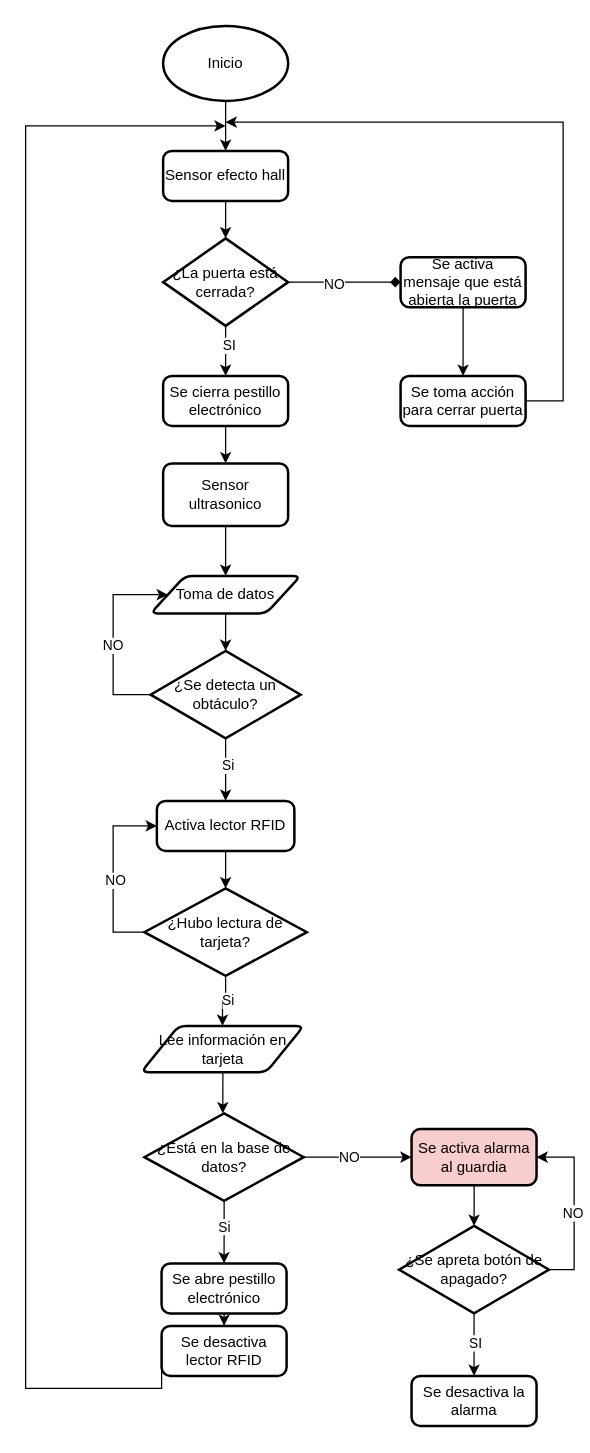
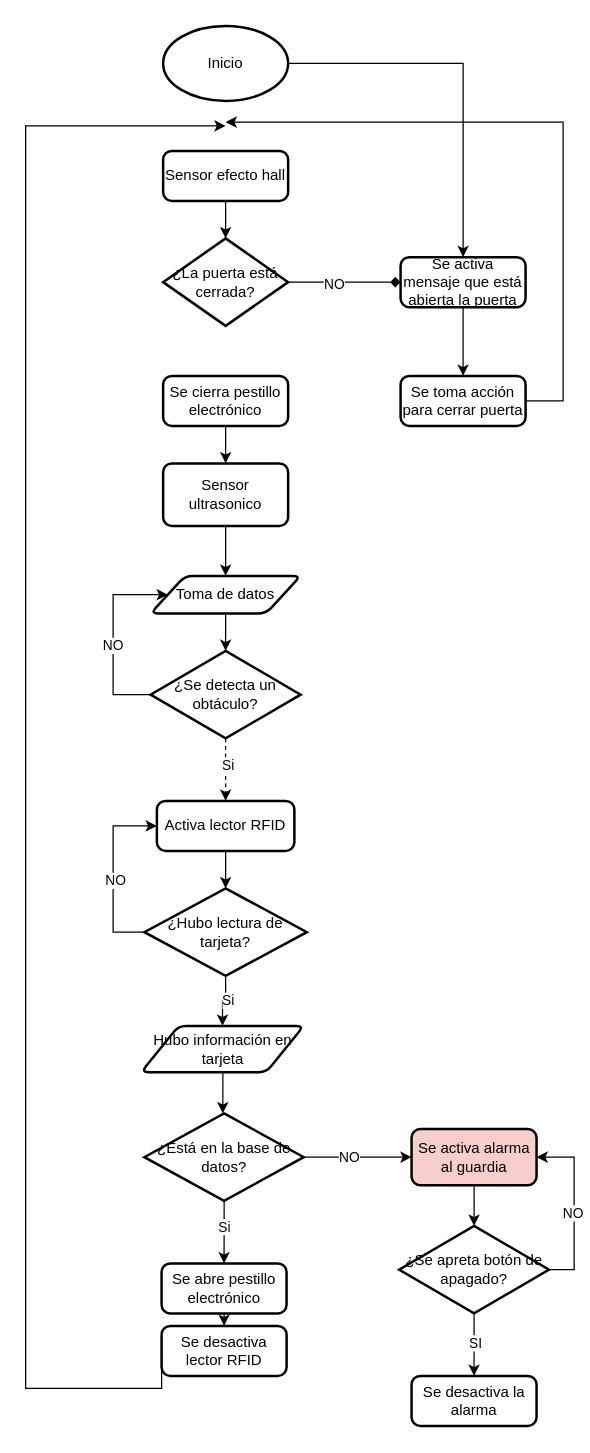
edge "Inicio" -> "Sensor efecto hall": now "Inicio" -> "Se activa mensaje que está abierta la puerta"
edge "¿La puerta está cerrada?" -> "Se cierra pestillo electrónico": removed, label "SI"
edge "¿Se detecta un obtáculo?" -> "Activa lector RFID": style solid -> dashed
node "Lee información en tarjeta": label "Lee información en tarjeta" -> "Hubo información en tarjeta"
